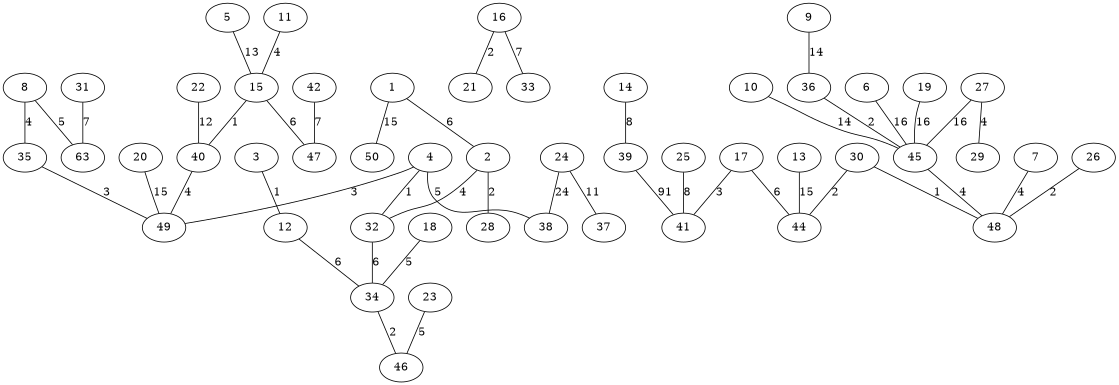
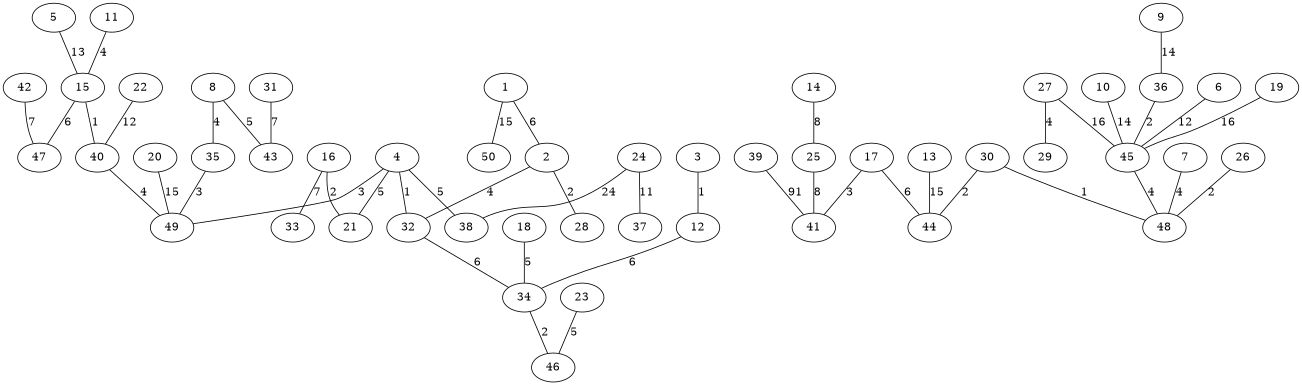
edge "14" -- "39": now "14" -- "25"
edge "6" -- "45": label "16" -> "12"
node "63": label "63" -> "43"
edge "4" -- "21": added, label "5"
